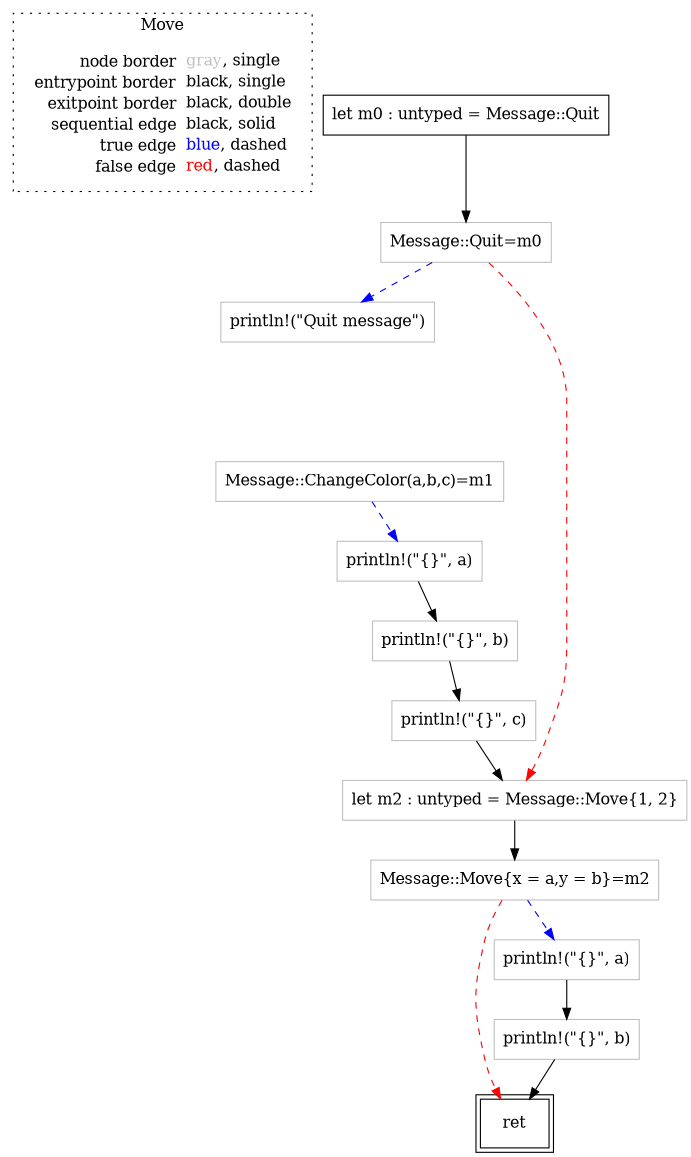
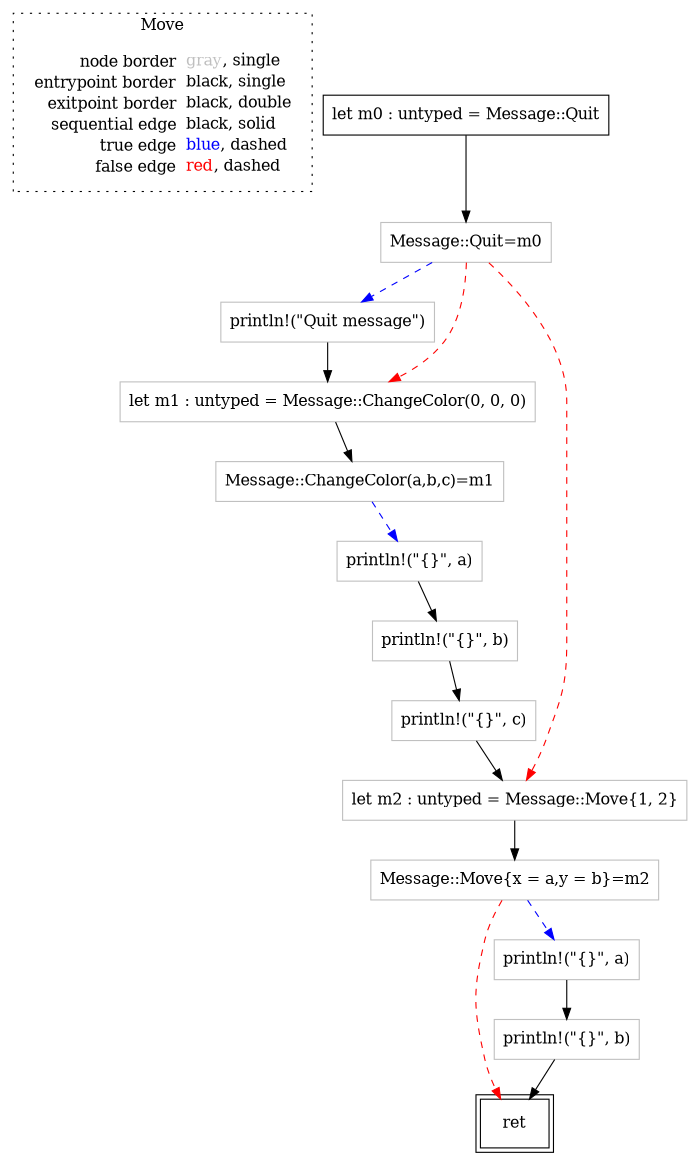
node "let m1 : untyped = Message::ChangeColor(0, 0, 0)": added
